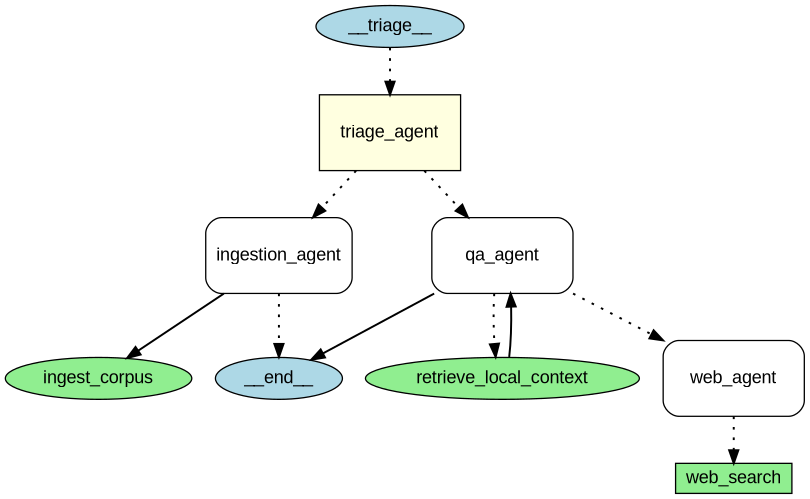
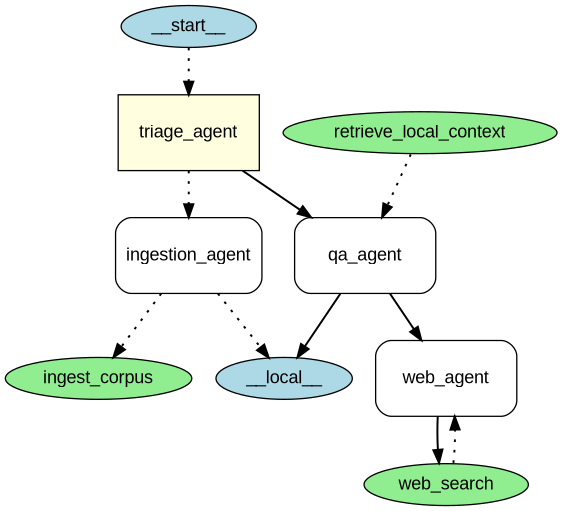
node "__triage__": label "__triage__" -> "__start__"
edge "triage_agent" -> "qa_agent": style dotted -> solid
edge "qa_agent" -> "web_agent": style dotted -> solid
edge "qa_agent" -> "retrieve_local_context": removed
edge "ingestion_agent" -> "ingest_corpus": style solid -> dotted
edge "retrieve_local_context" -> "qa_agent": style solid -> dotted
node "__end__": label "__end__" -> "__local__"
edge "web_agent" -> "web_search": style dotted -> solid
edge "web_search" -> "web_agent": added
node "web_search": shape box -> ellipse
